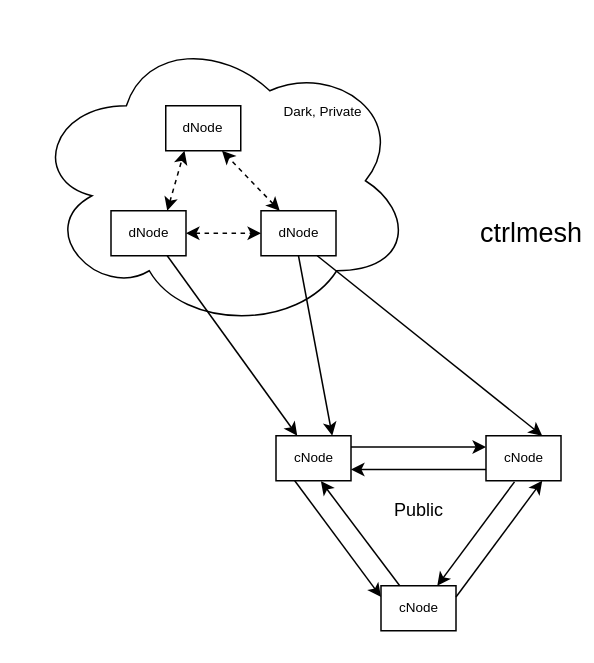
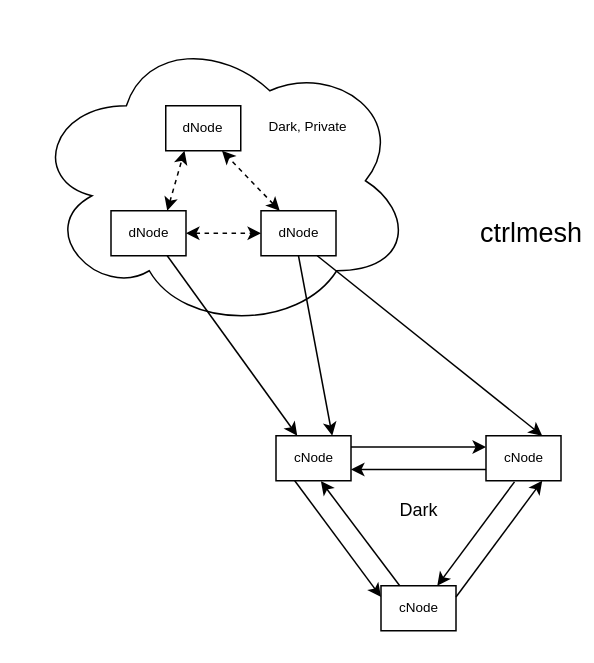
node "Dark, Private": moved (323, 112) -> (308, 127)
node "Public": label "Public" -> "Dark"
